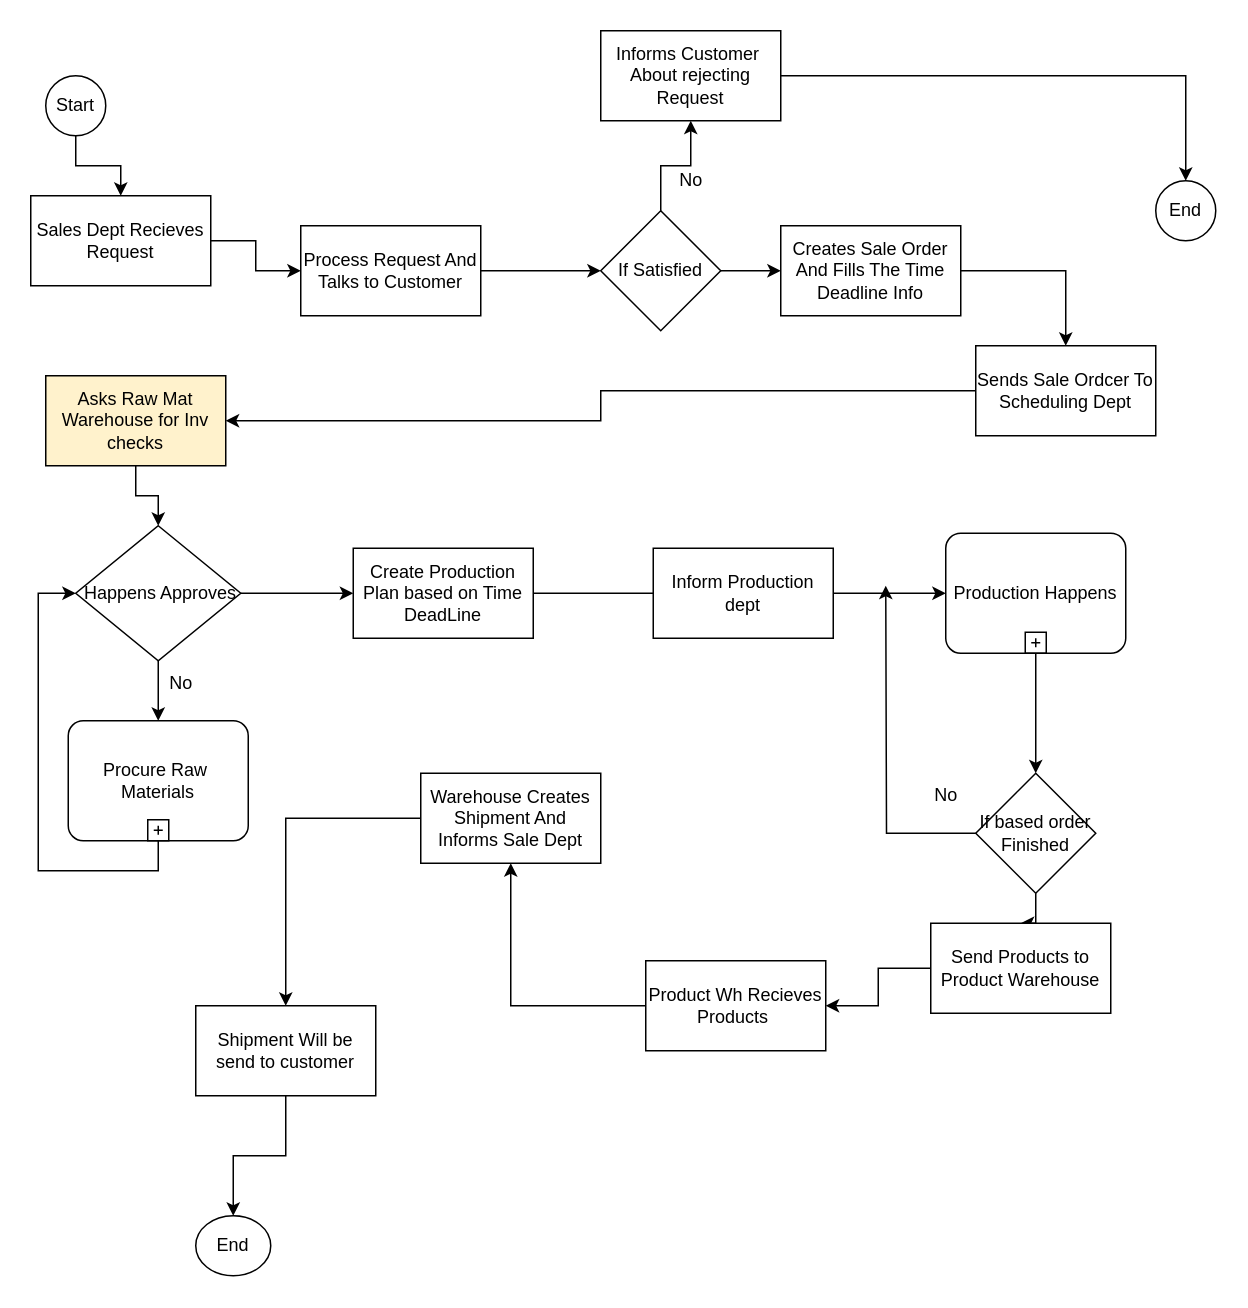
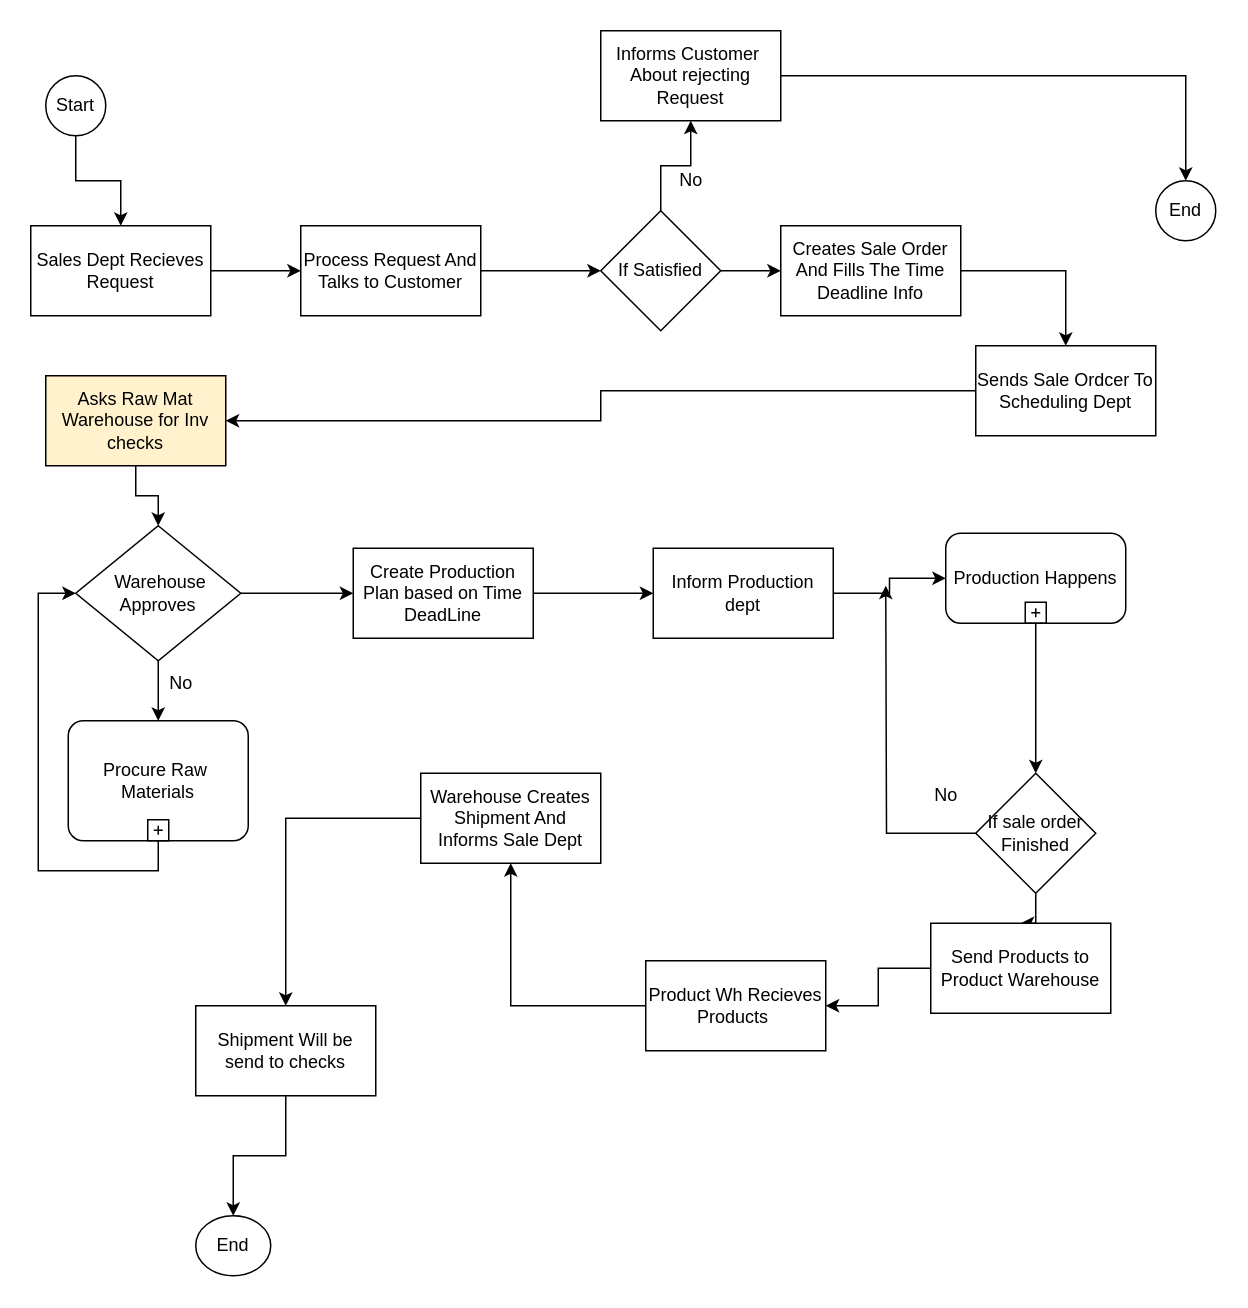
node "Sales Dept Recieves Request": moved (121, 241) -> (121, 271)
node "Happens Approves": label "Happens Approves" -> "Warehouse Approves"
edge "Create Production Plan based on Time DeadLine" -- "Inform Production dept": arrowhead none -> classic
node "Production Happens": size 180x120 -> 180x90
node "If based order Finished": label "If based order Finished" -> "If sale order Finished"
node "Shipment Will be send to customer": label "Shipment Will be send to customer" -> "Shipment Will be send to checks"
